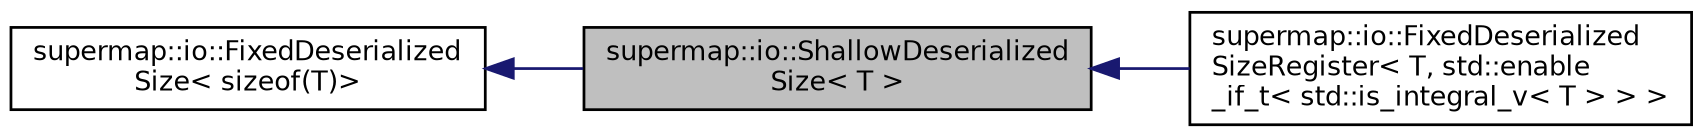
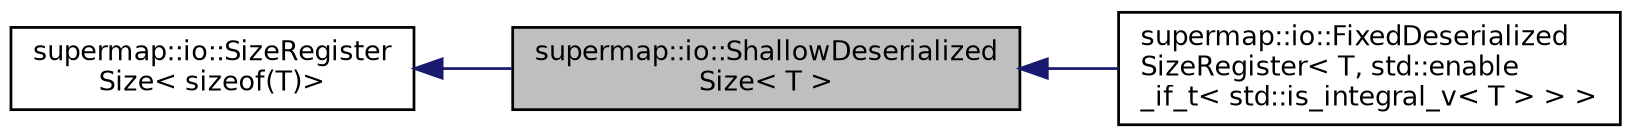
node "supermap::io::FixedDeserialized Size< sizeof(T)>": label "supermap::io::FixedDeserialized Size< sizeof(T)>" -> "supermap::io::SizeRegister Size< sizeof(T)>"
